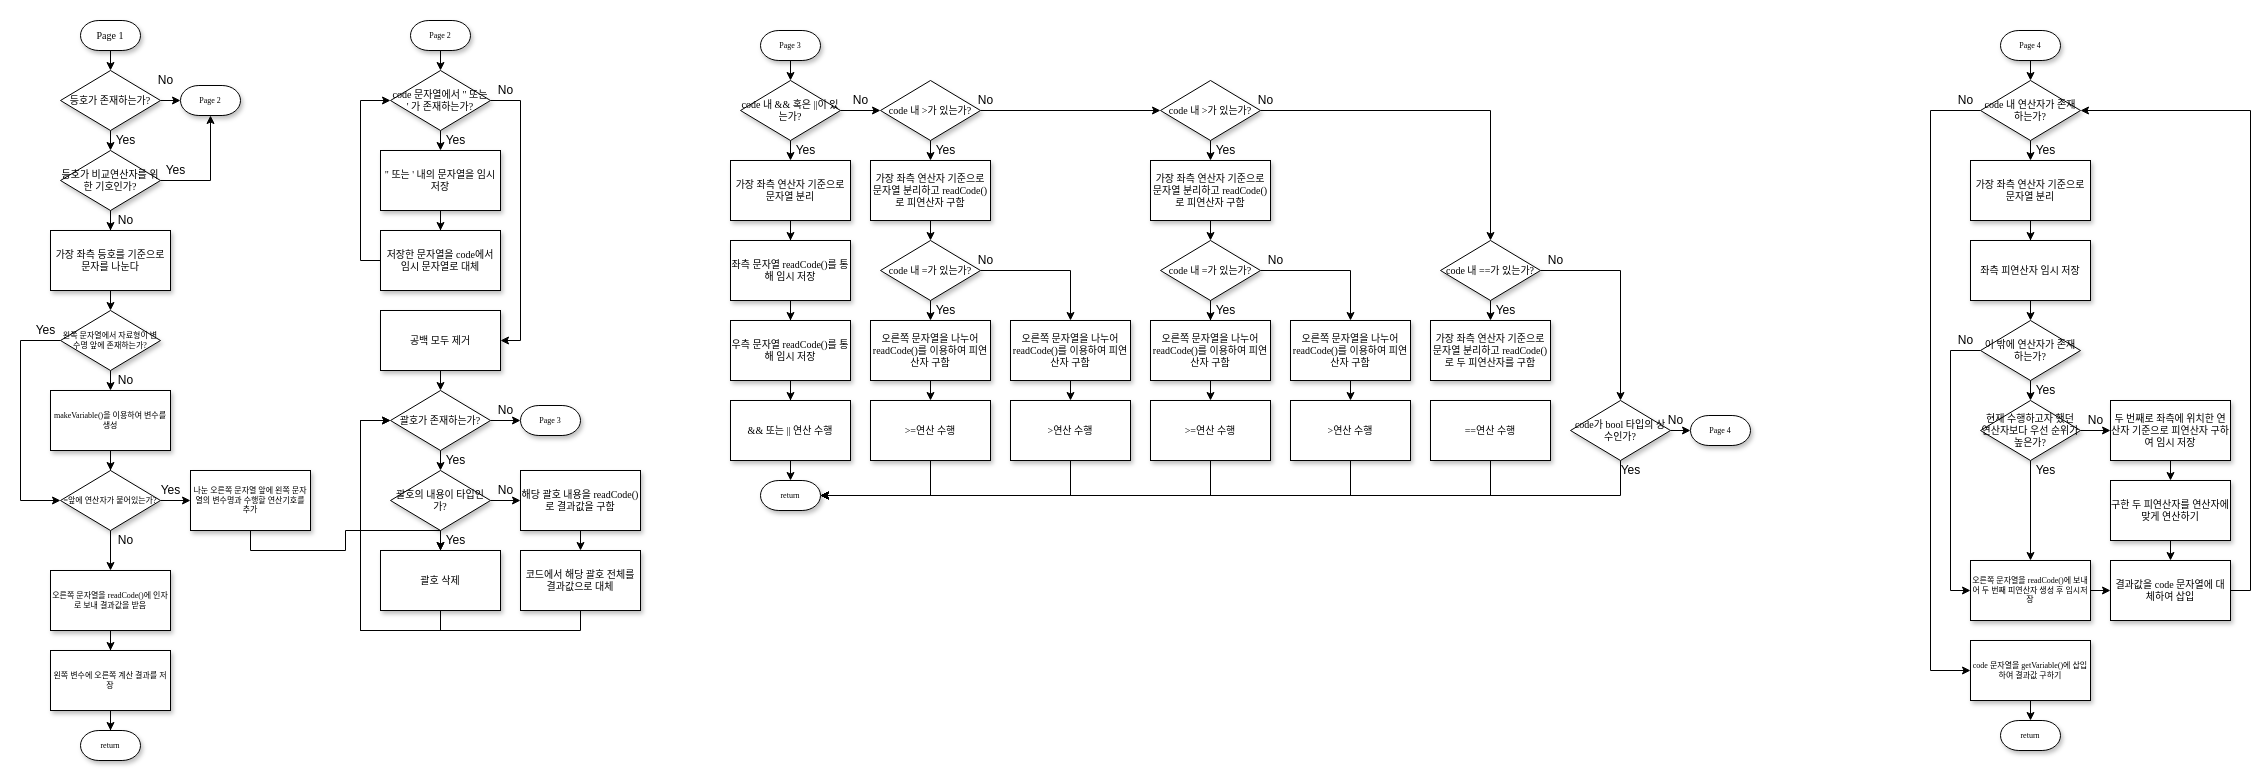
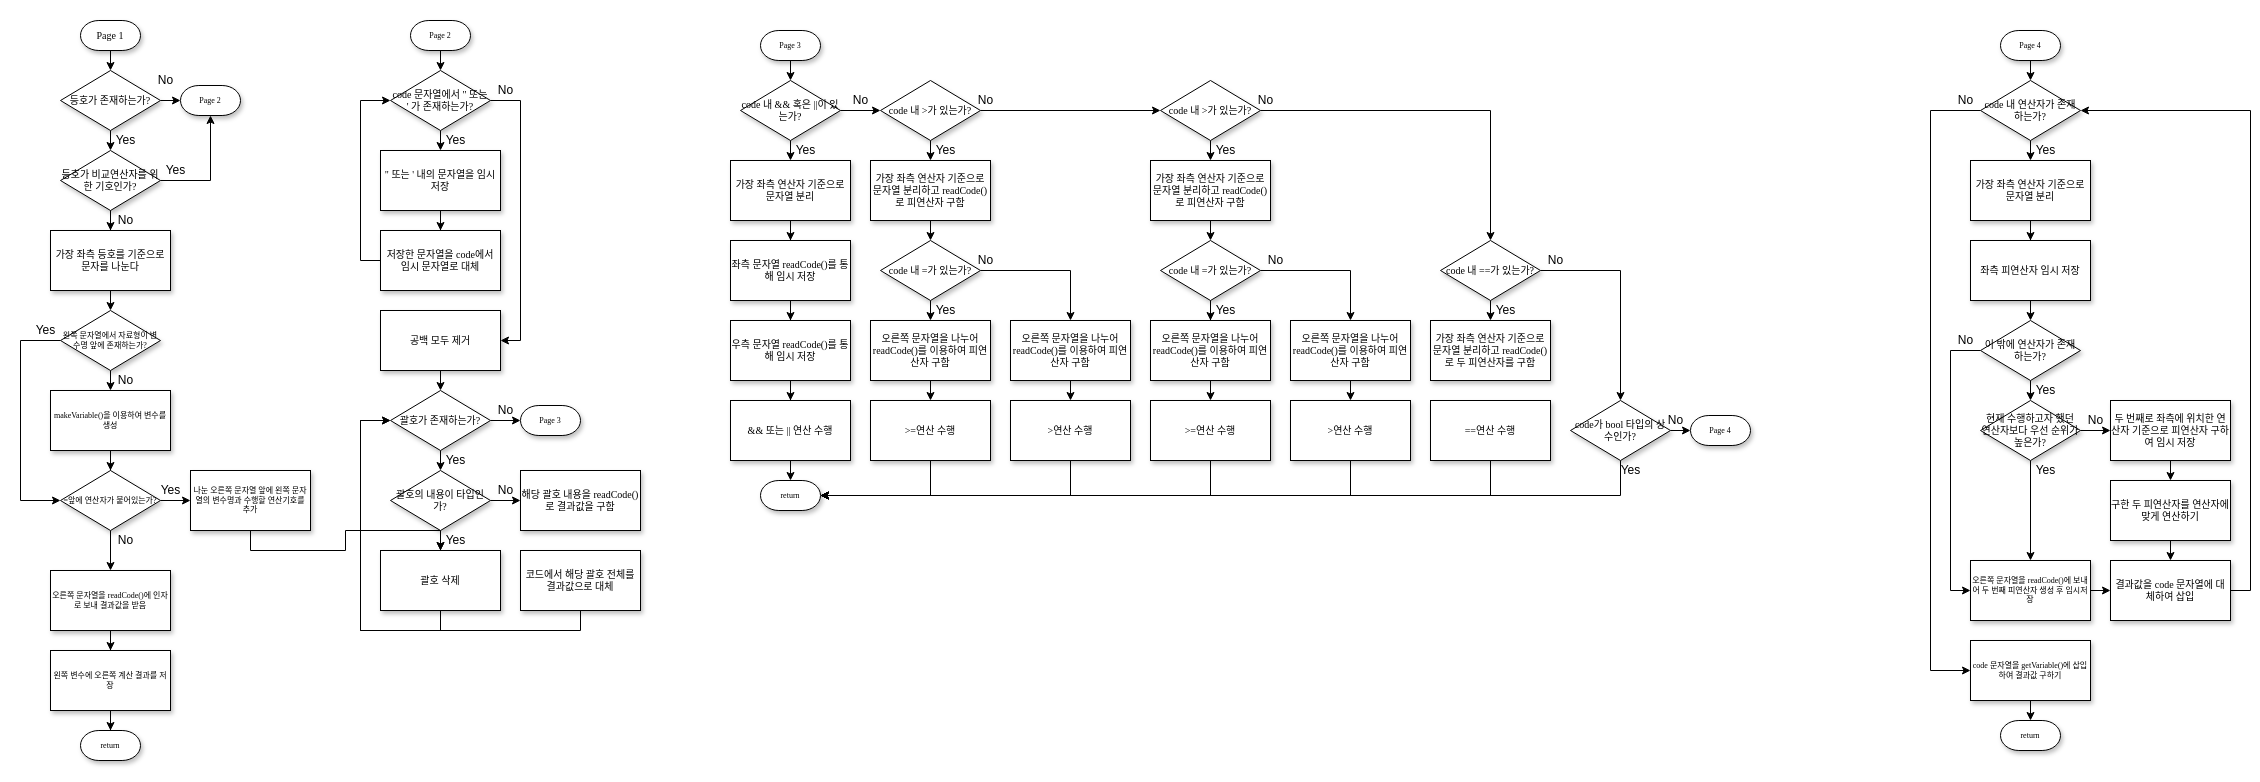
edge "해당 괄호 내용을 readCode()로 결과값을 구함" -> "코드에서 해당 괄호 전체를 결과값으로 대체": removed
